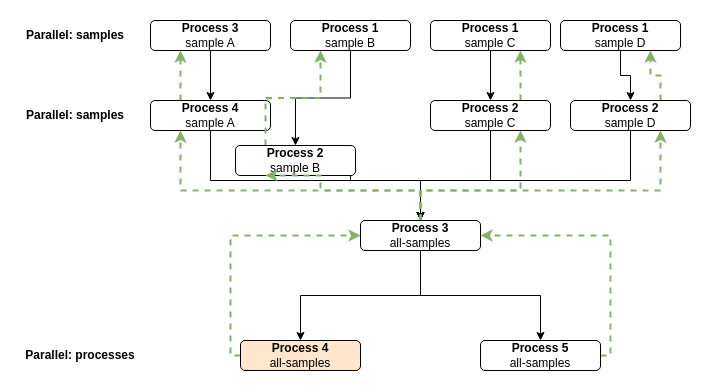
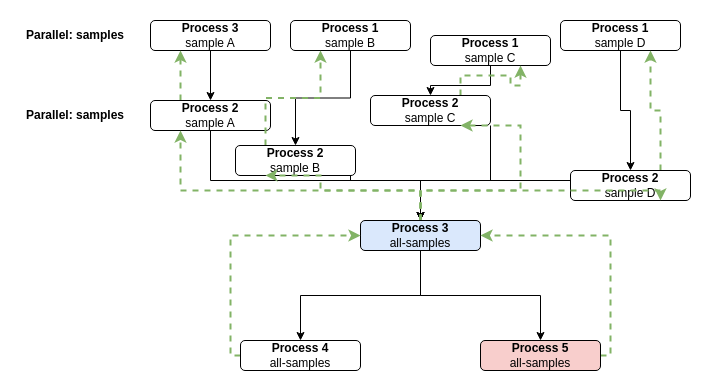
node "Process 1 sample C": moved (491, 36) -> (491, 51)
node "Process 4 sample A": label "Process 4 sample A" -> "Process 2 sample A"
node "Process 2 sample C": moved (491, 116) -> (431, 111)
node "Process 2 sample D": moved (631, 116) -> (631, 186)
node "Process 3 all-samples": fillcolor #ffffff -> #dae8fc
node "Parallel: processes": removed
node "Process 4 all-samples": fillcolor #ffe6cc -> #ffffff
node "Process 5 all-samples": fillcolor #ffffff -> #f8cecc
